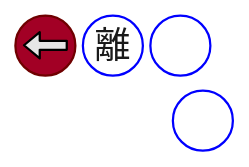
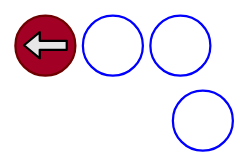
node "離": removed
